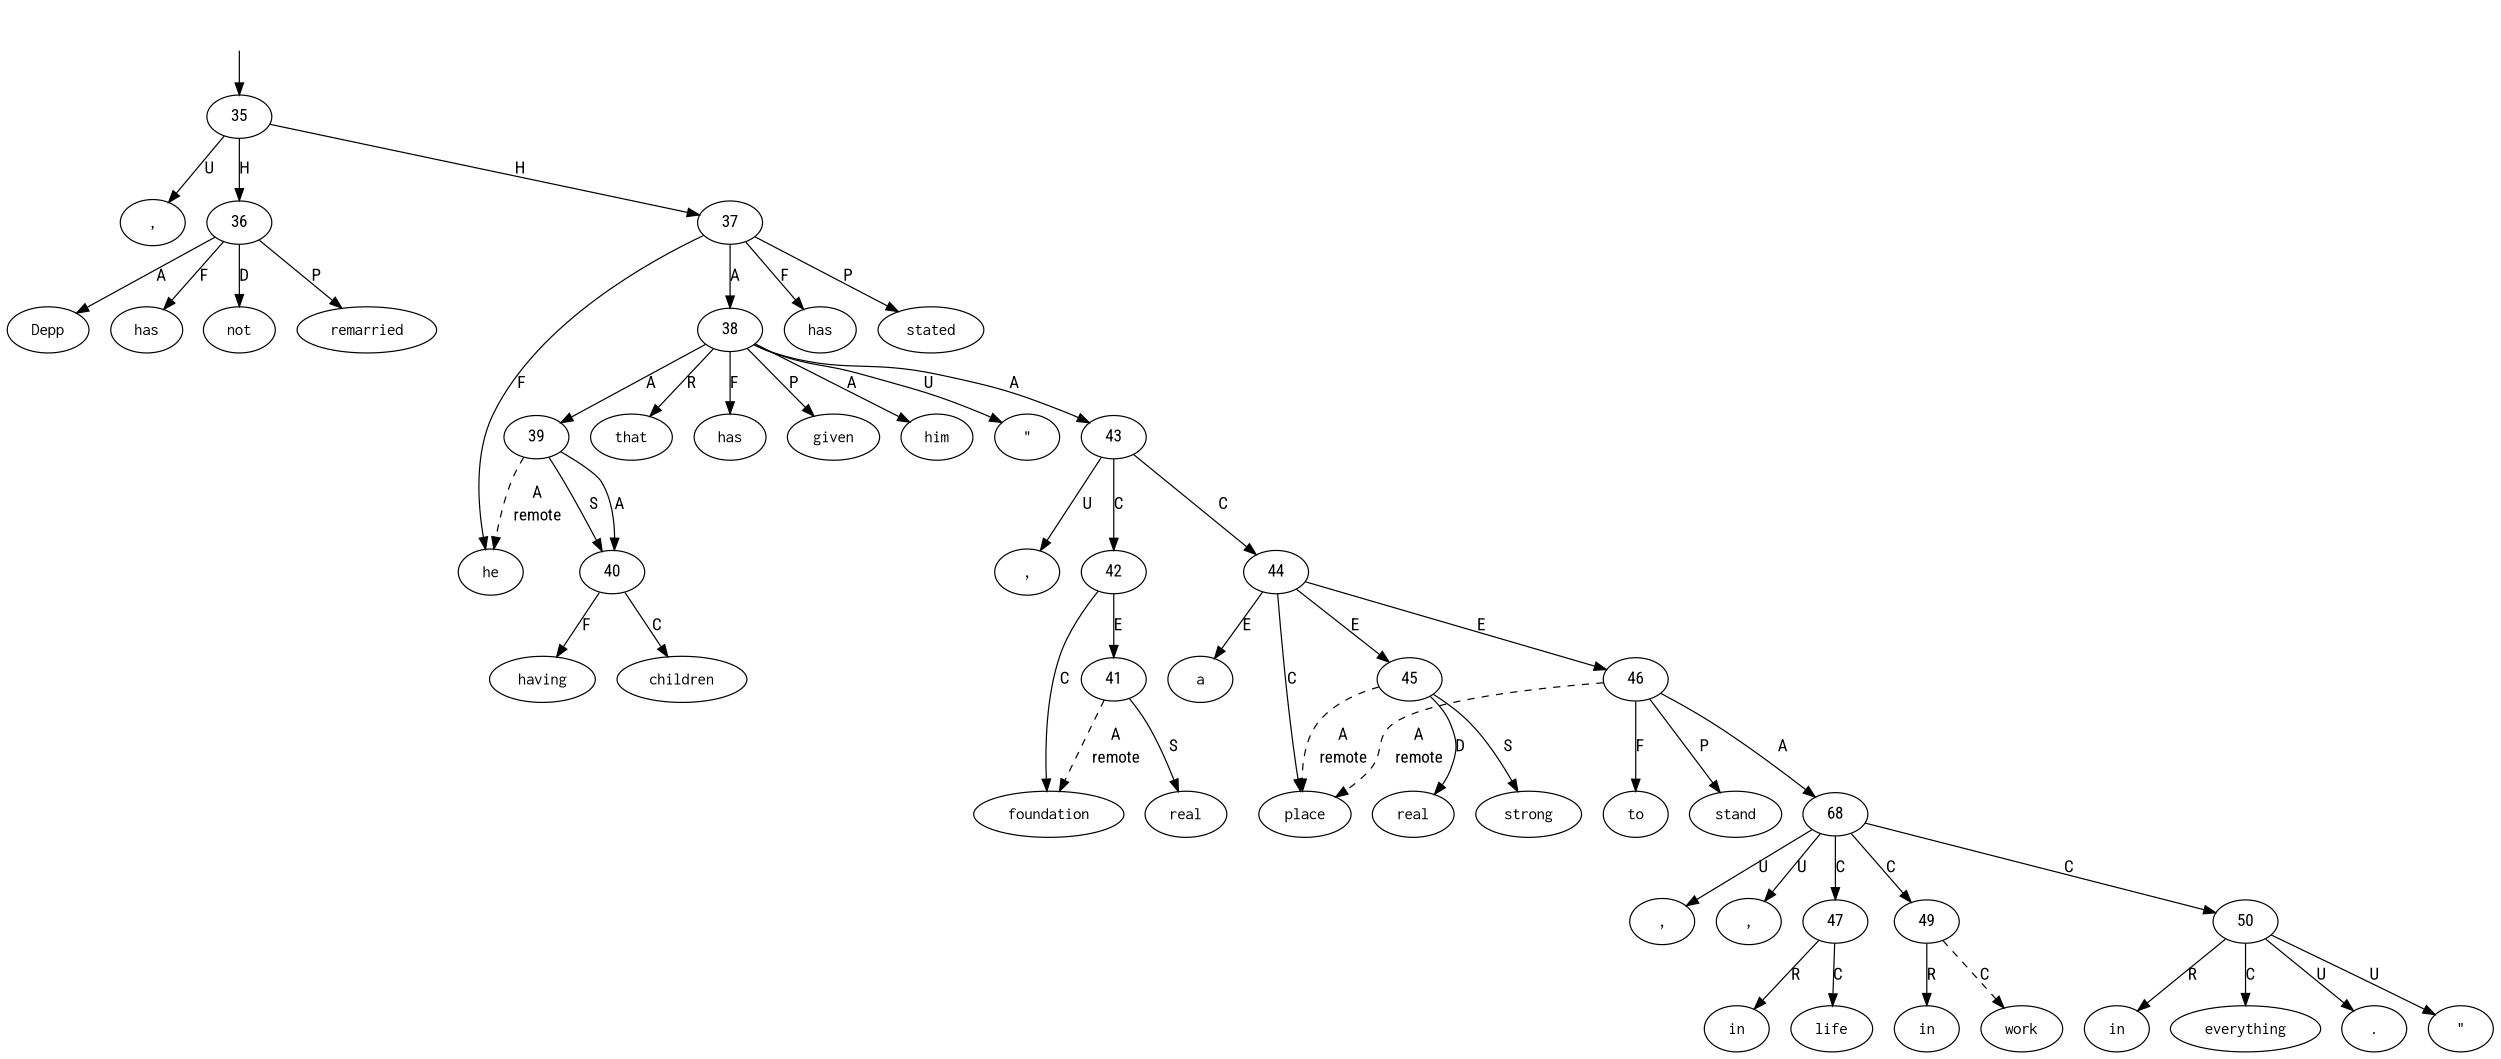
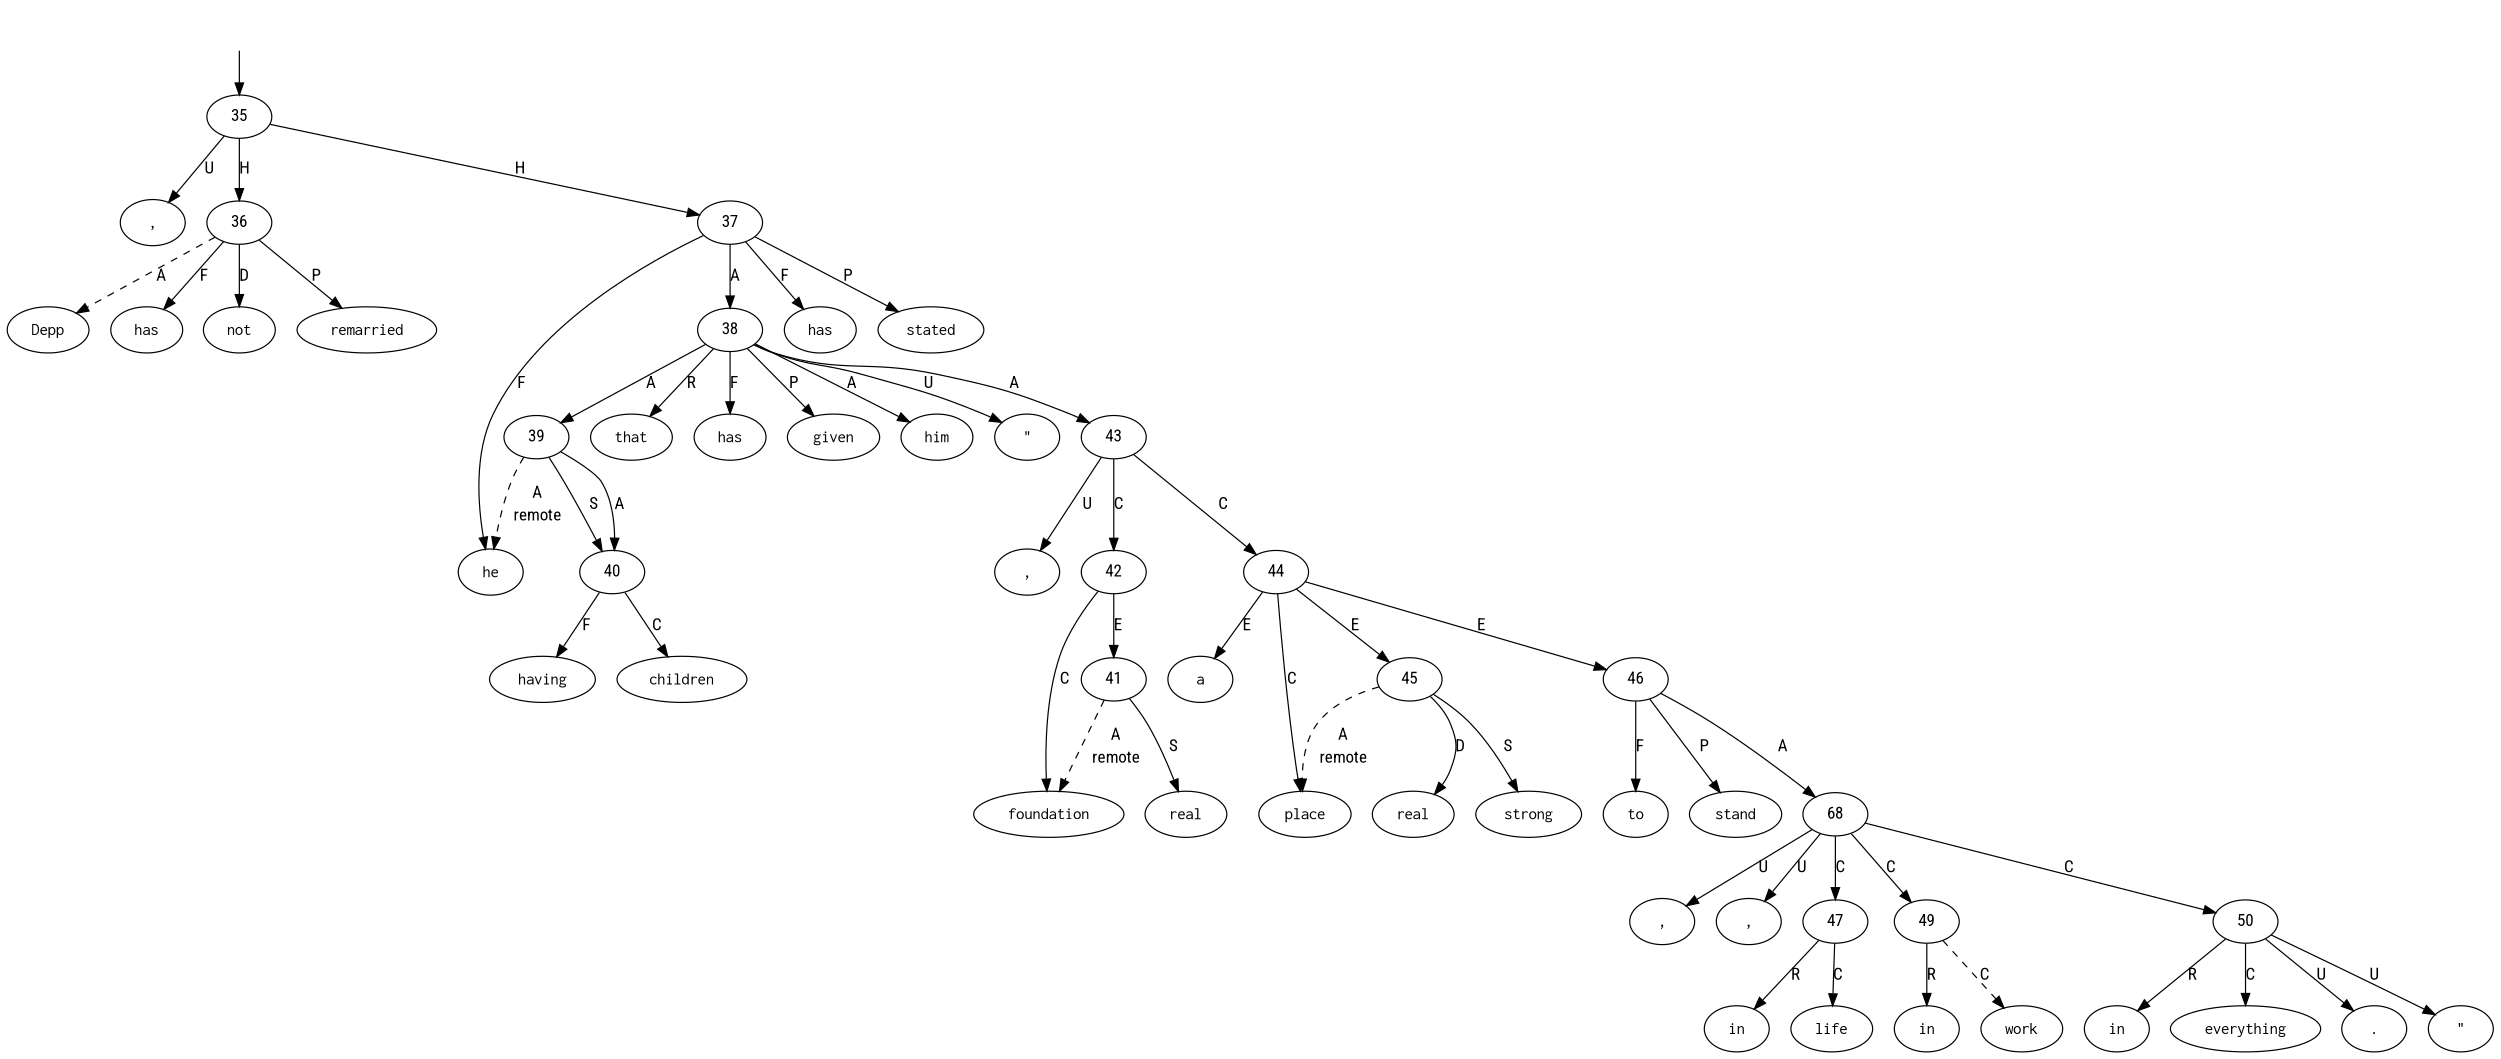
edge "36" -> "Depp": style solid -> dashed
edge "46" -> "place": removed, label "A remote"
